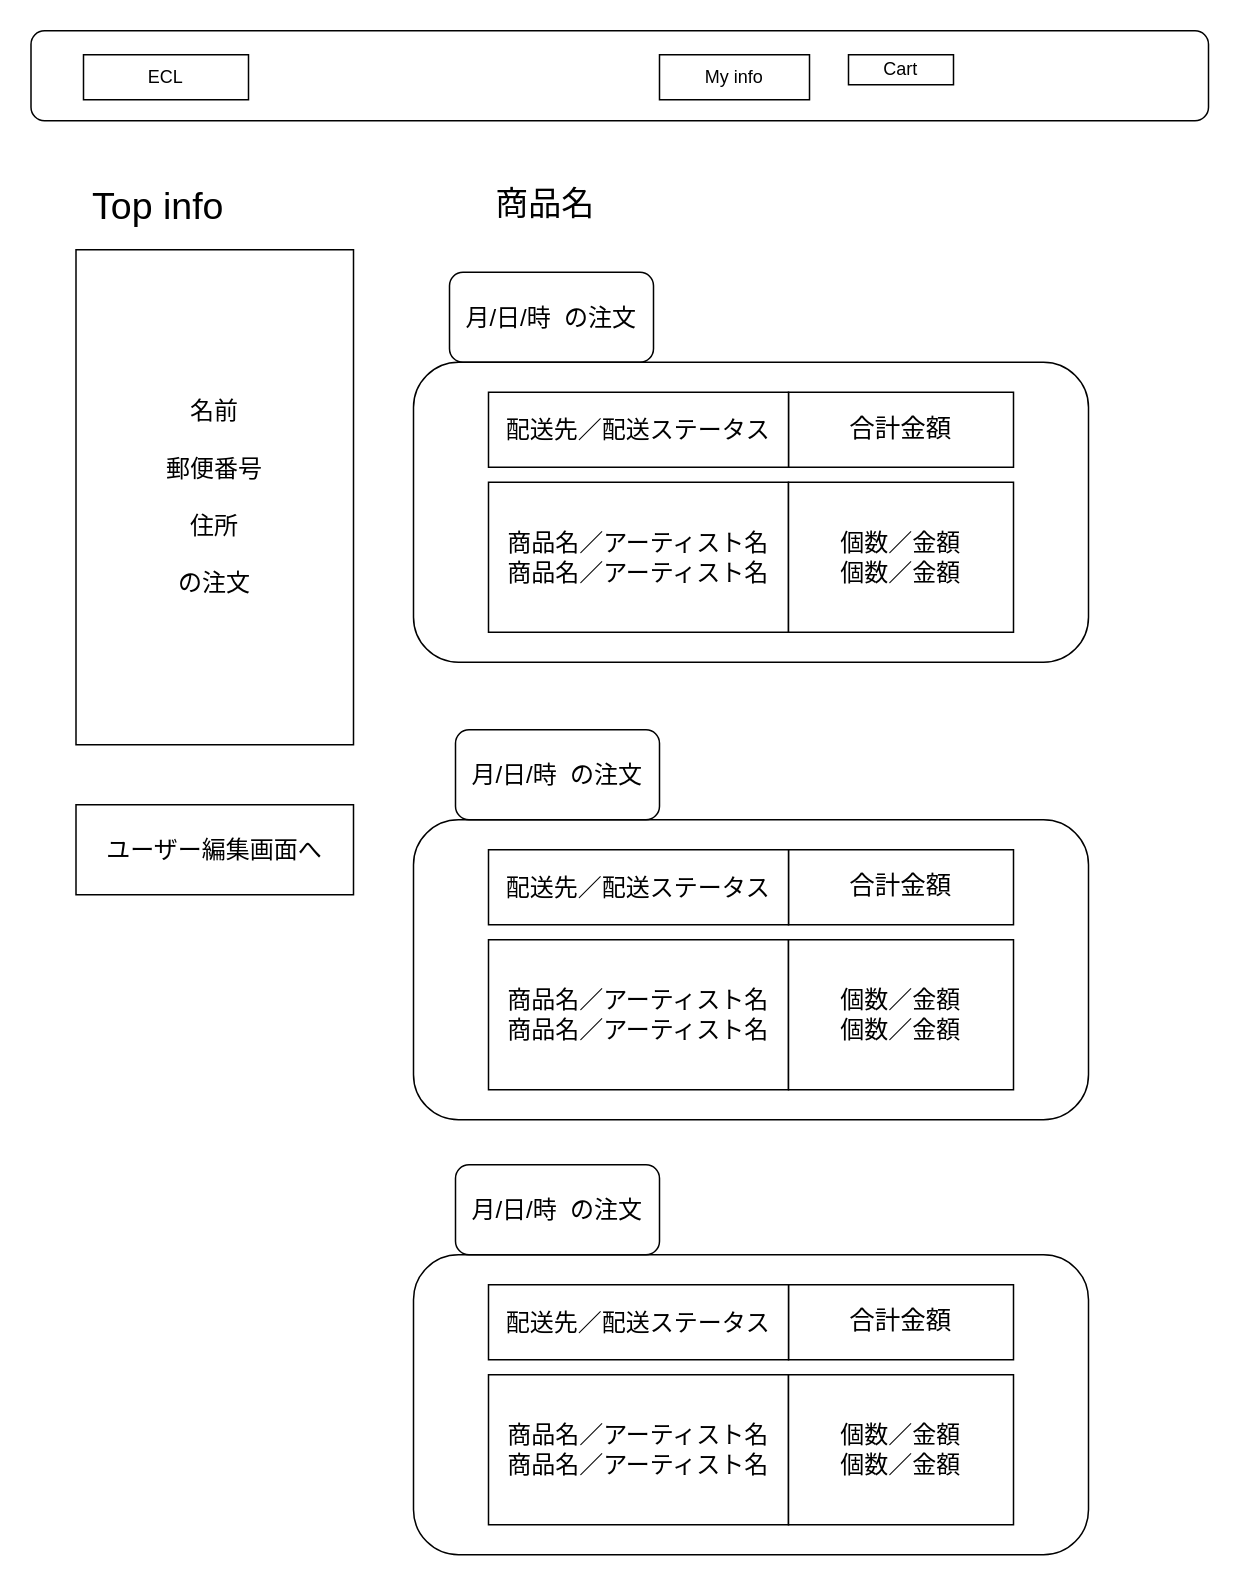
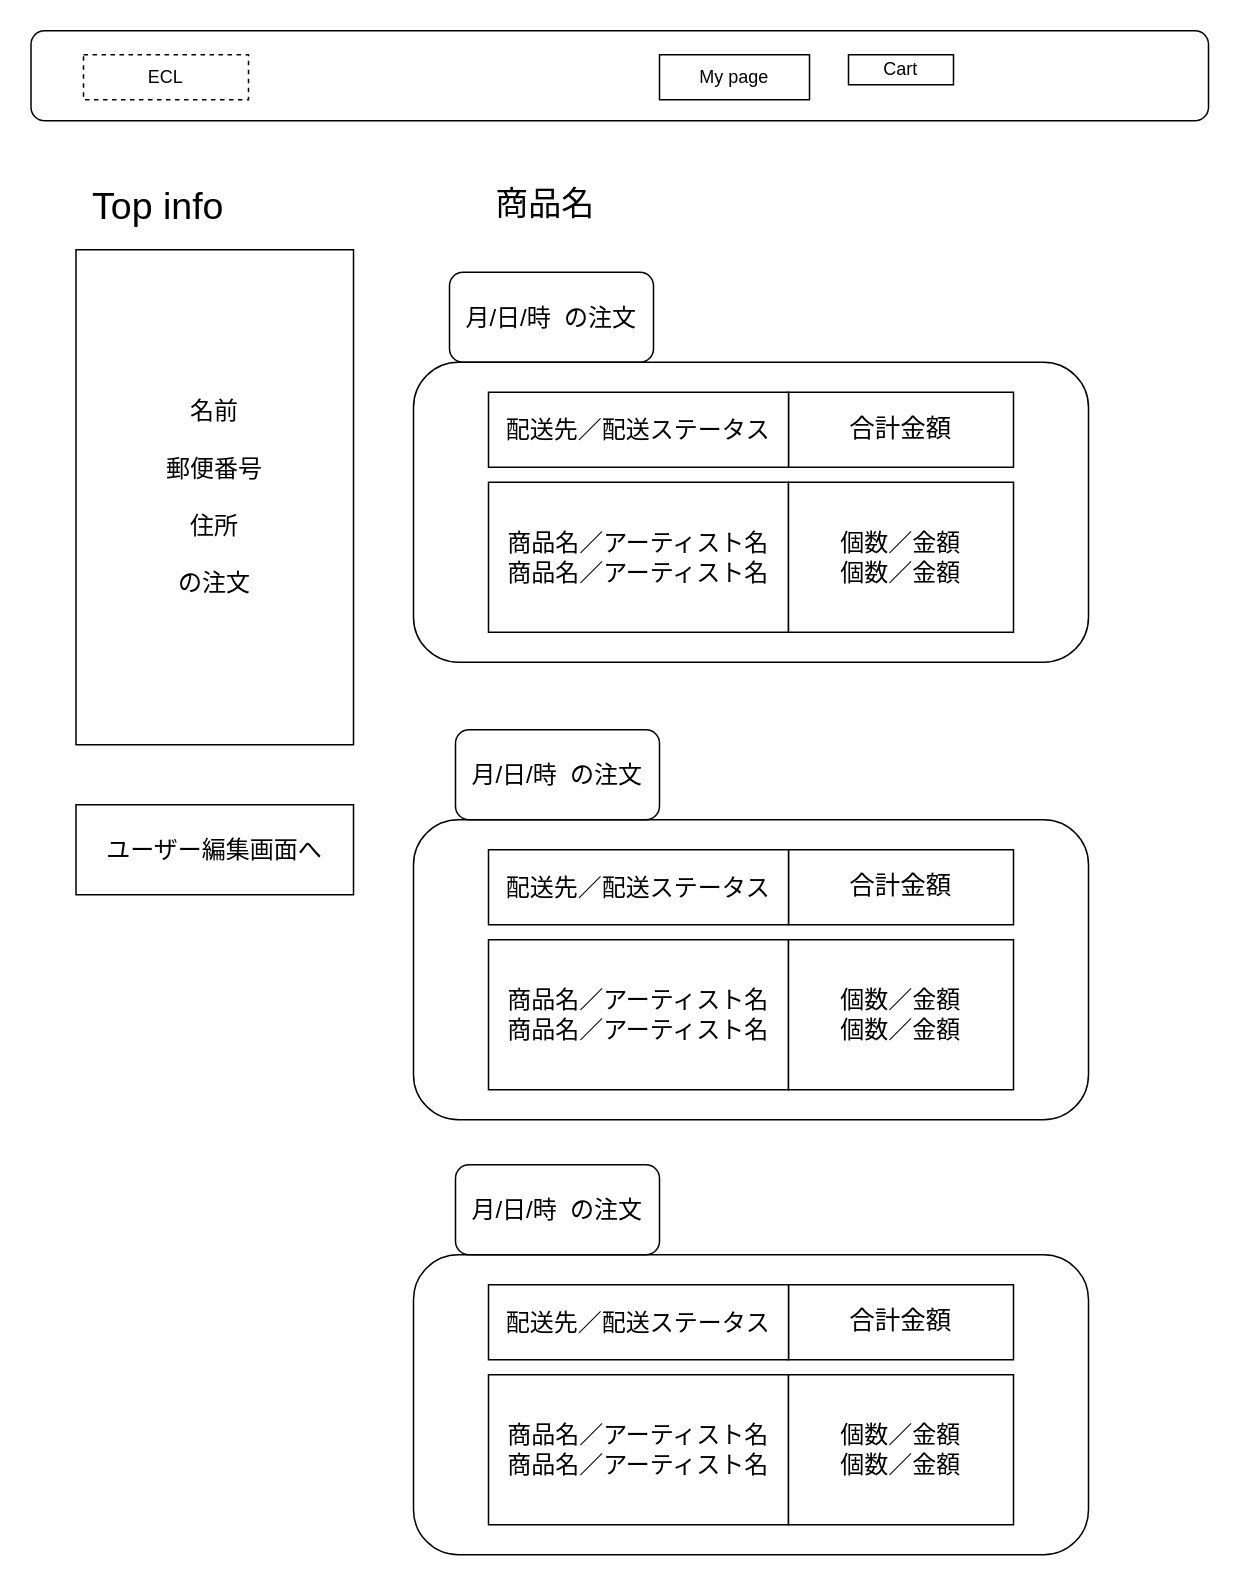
node "ECL": style solid -> dashed
node "My info": label "My info" -> "My page"
